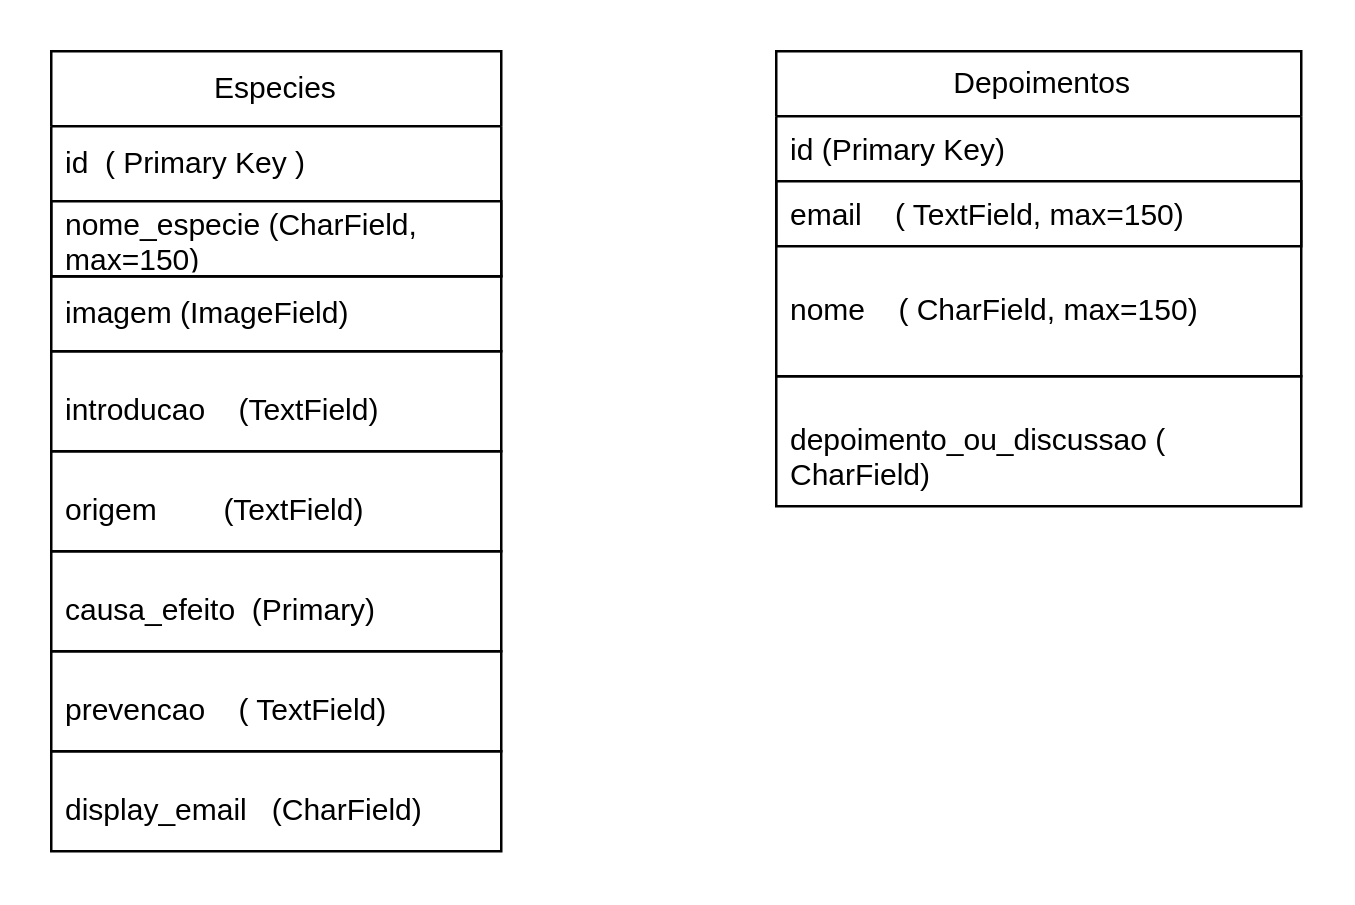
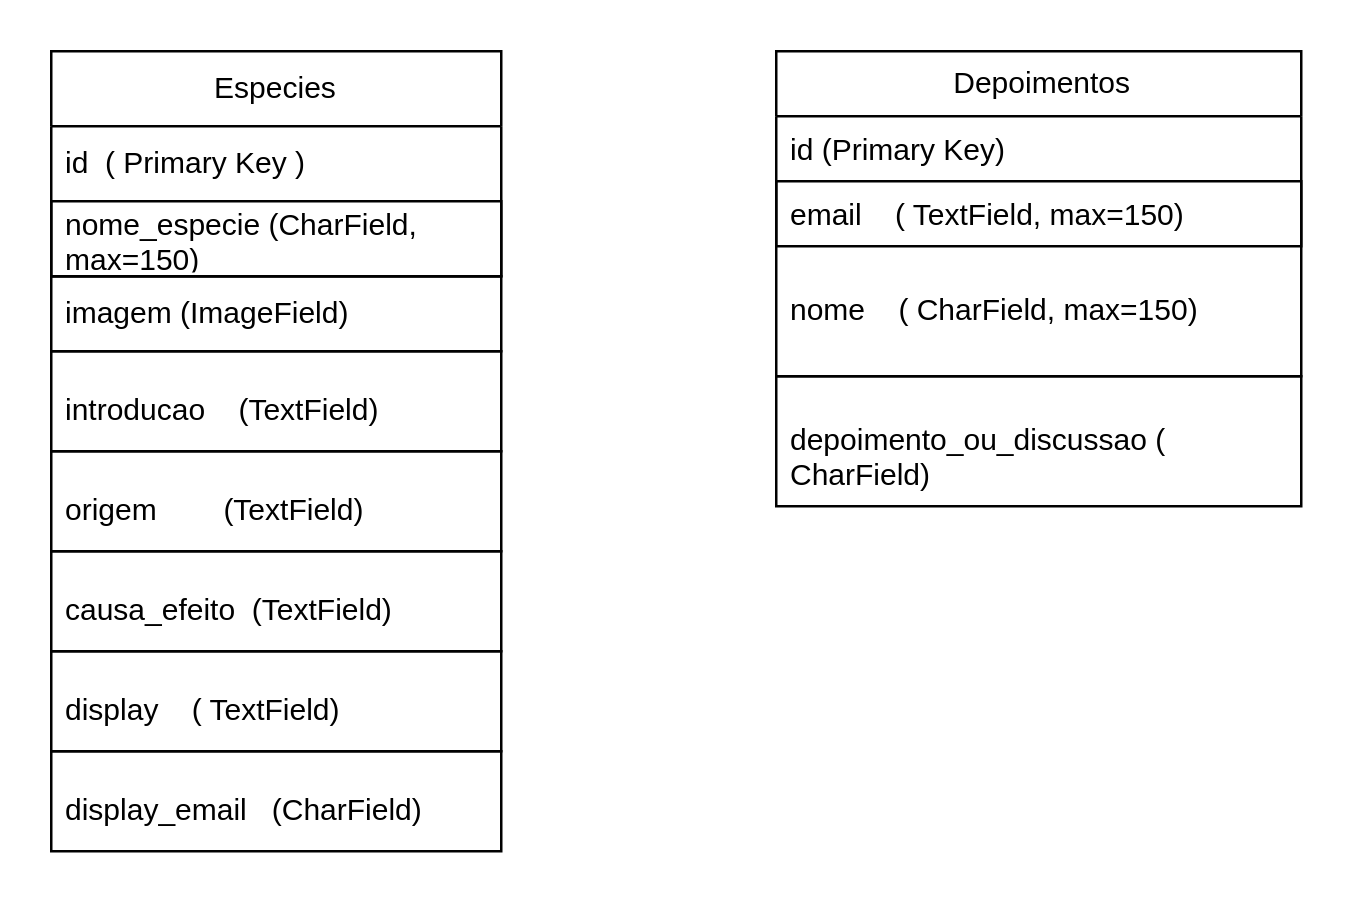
node "causa_efeito (Primary)": label "causa_efeito (Primary)" -> "causa_efeito (TextField)"
node "prevencao ( TextField)": label "prevencao ( TextField)" -> "display ( TextField)"
